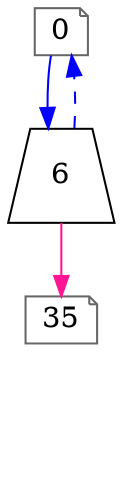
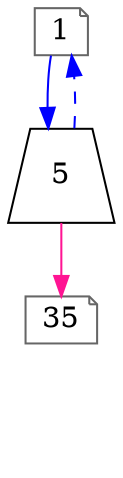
node "0": label "0" -> "1"
node "6": label "6" -> "5"
